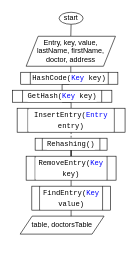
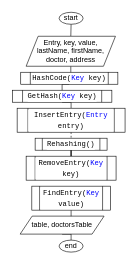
edge "RemoveEntry(Key key)" -- "FindEntry(Key value)": removed
edge "table, doctorsTable" -- "end": added
node "end": added
